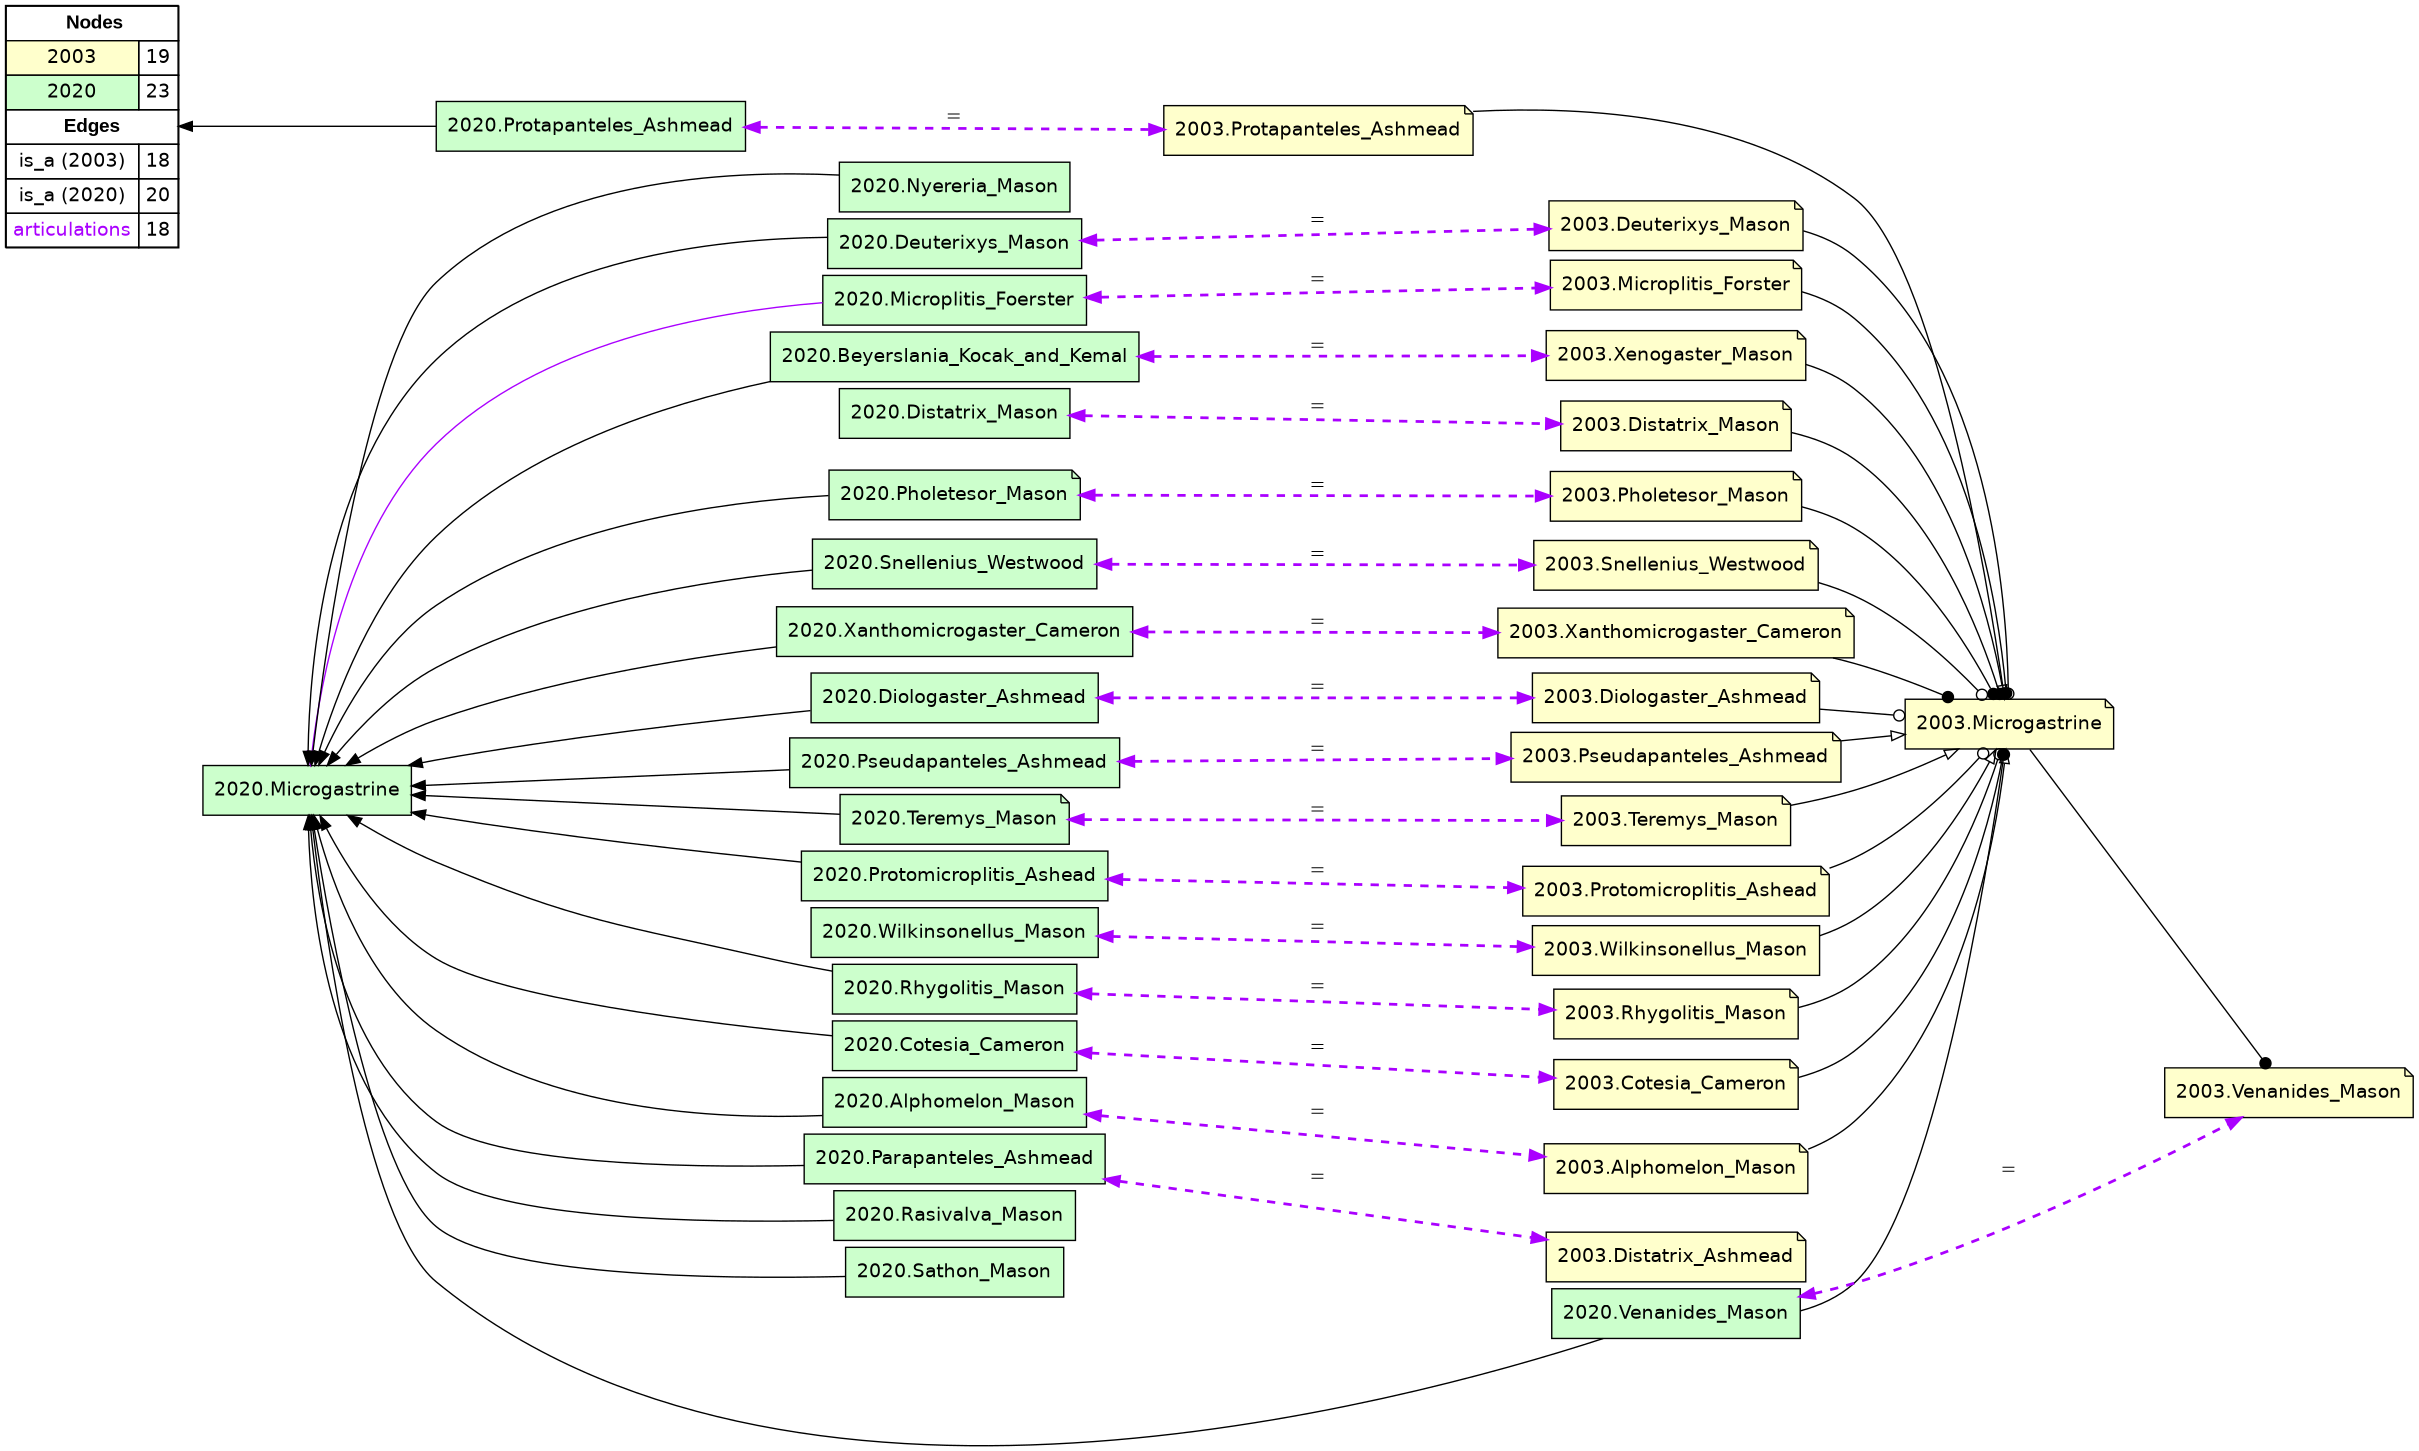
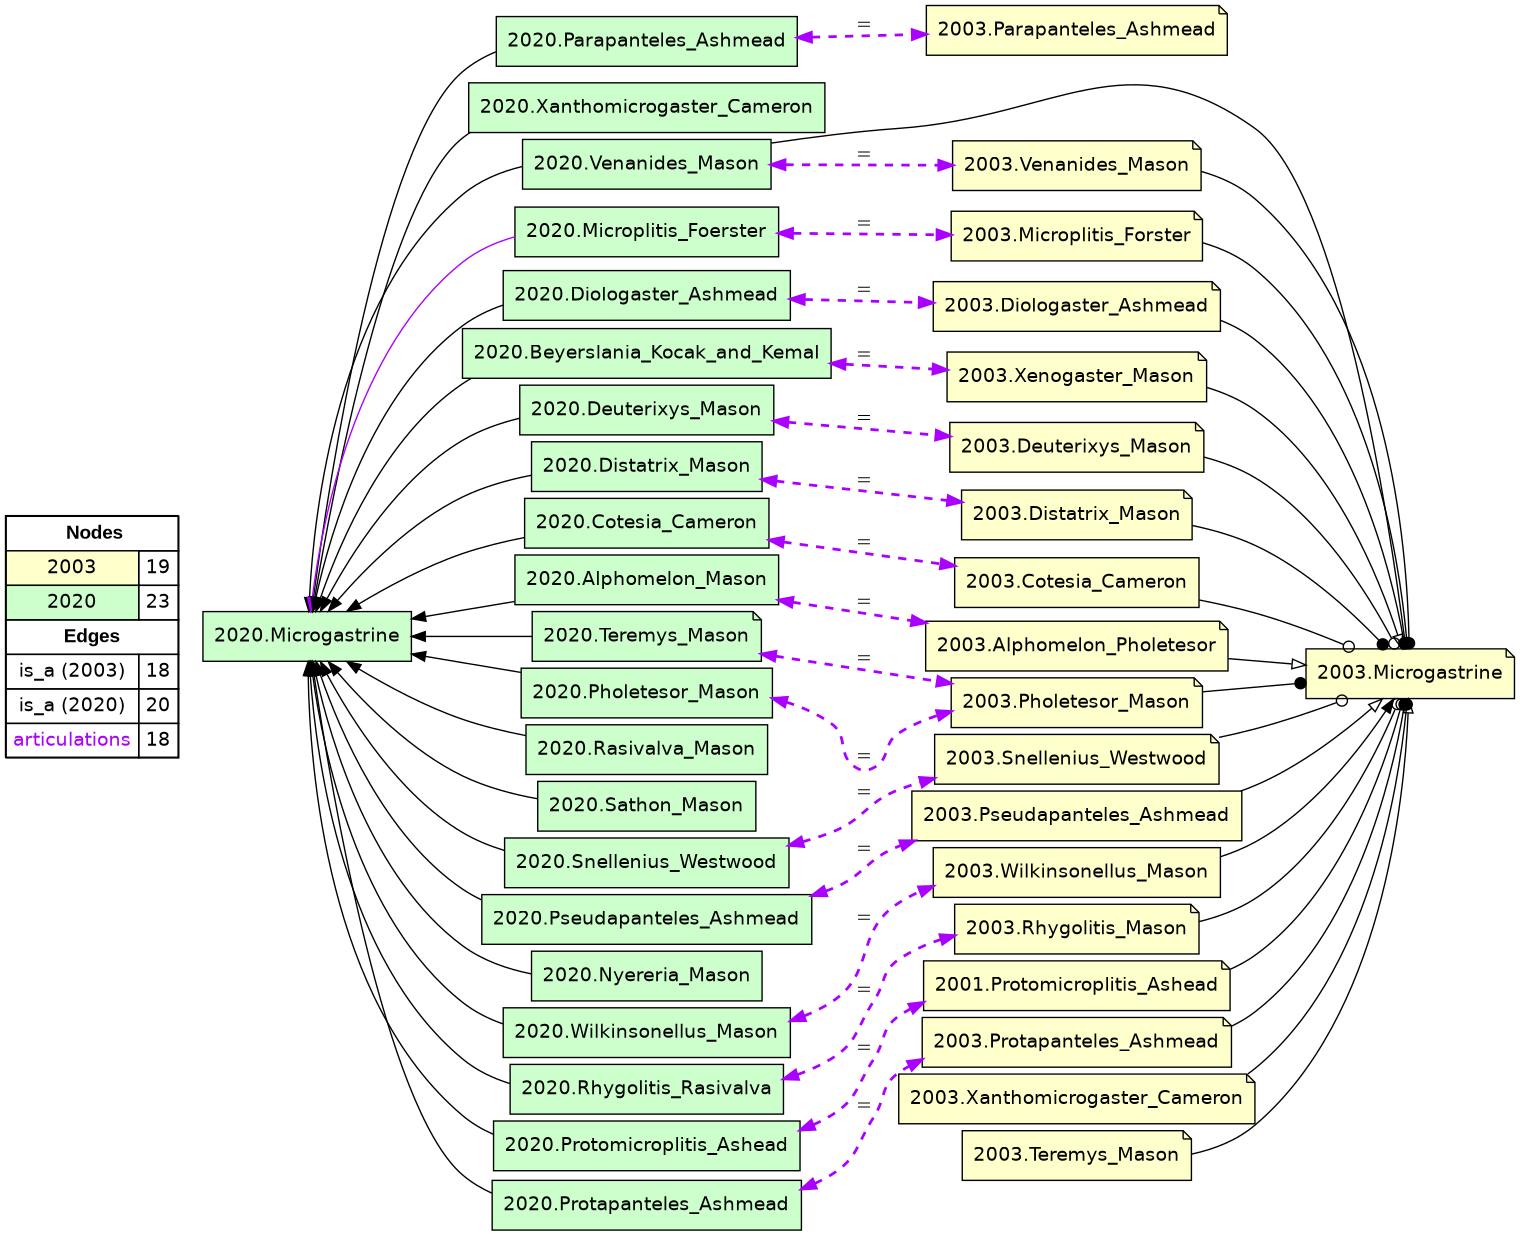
edge "2020.Protapanteles_Ashmead" -> "Nodes": now "2020.Protapanteles_Ashmead" -> "2020.Microgastrine"
node "2020.Pholetesor_Mason": shape note -> box
edge "2020.Distatrix_Mason" -> "2020.Microgastrine": added
edge "2020.Xanthomicrogaster_Cameron" -- "2003.Xanthomicrogaster_Cameron": removed, label "="
node "2003.Pseudapanteles_Ashmead": shape note -> box
edge "2020.Teremys_Mason" -- "2003.Teremys_Mason": now "2020.Teremys_Mason" -- "2003.Pholetesor_Mason"
edge "2003.Wilkinsonellus_Mason" -> "2003.Microgastrine": arrowhead onormal -> normal
edge "2020.Wilkinsonellus_Mason" -> "2020.Microgastrine": added
node "2003.Protomicroplitis_Ashead": label "2003.Protomicroplitis_Ashead" -> "2001.Protomicroplitis_Ashead"
edge "2003.Microgastrine" -> "2003.Venanides_Mason": reversed
node "2020.Rhygolitis_Mason": label "2020.Rhygolitis_Mason" -> "2020.Rhygolitis_Rasivalva"
node "2003.Cotesia_Cameron": shape note -> box
node "2003.Alphomelon_Mason": label "2003.Alphomelon_Mason" -> "2003.Alphomelon_Pholetesor"
node "2003.Distatrix_Ashmead": label "2003.Distatrix_Ashmead" -> "2003.Parapanteles_Ashmead"
